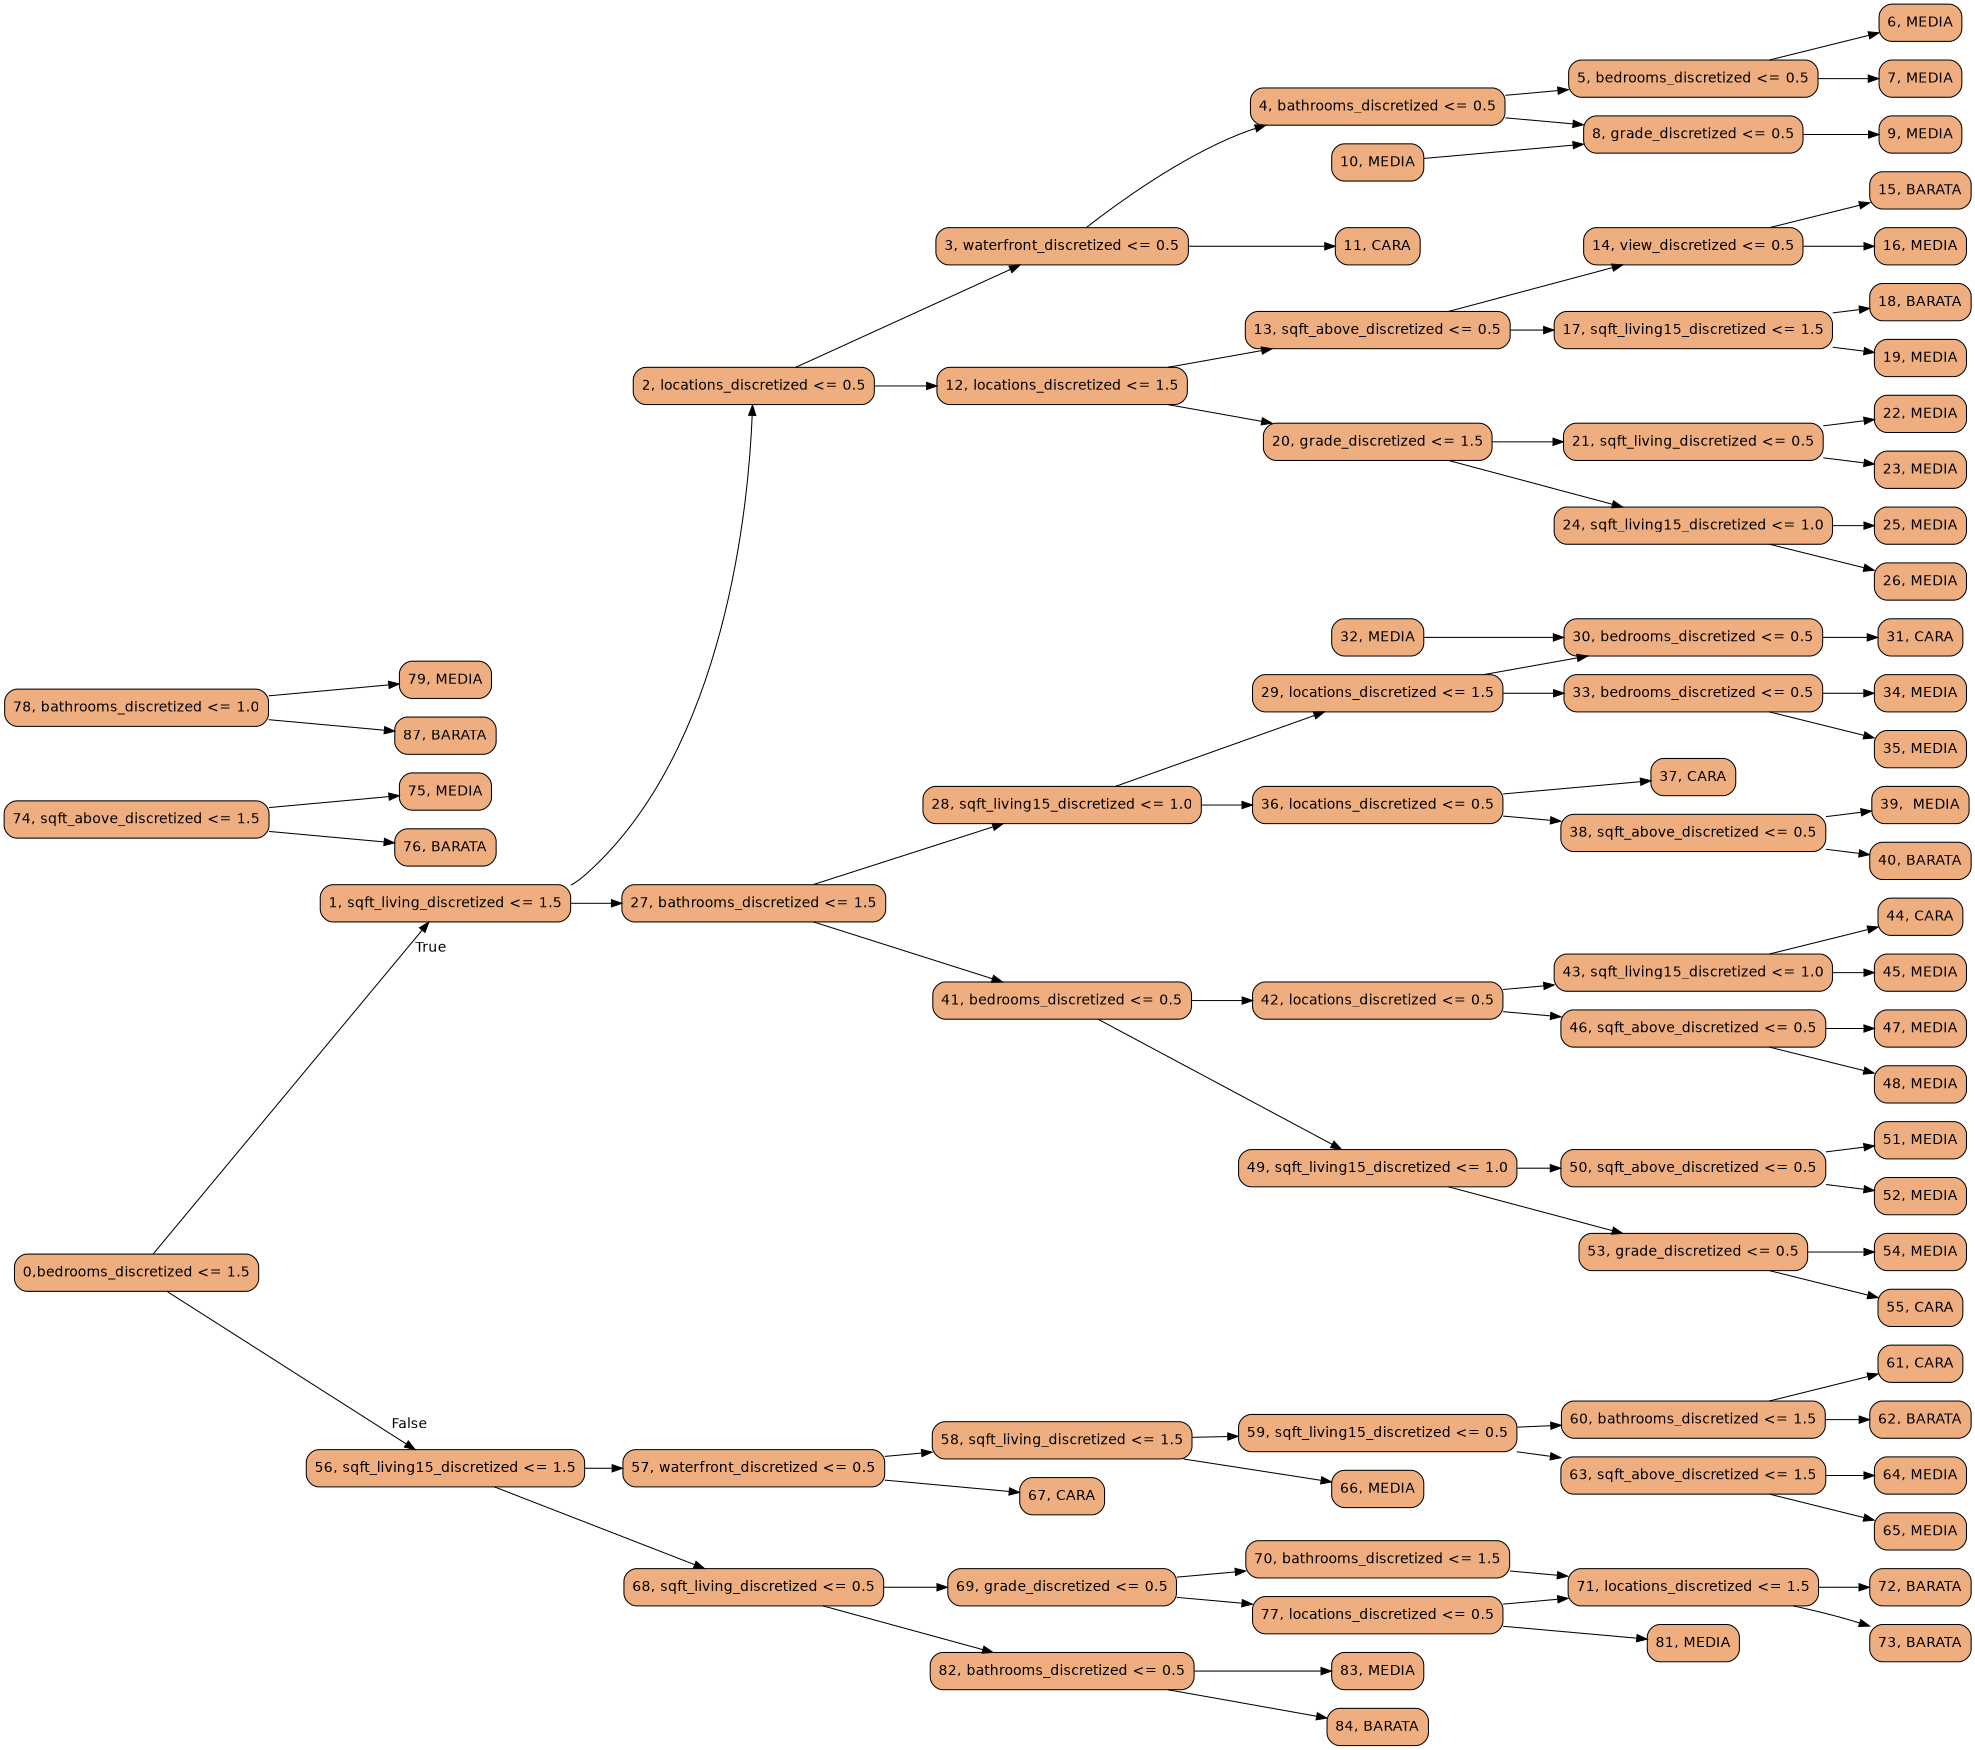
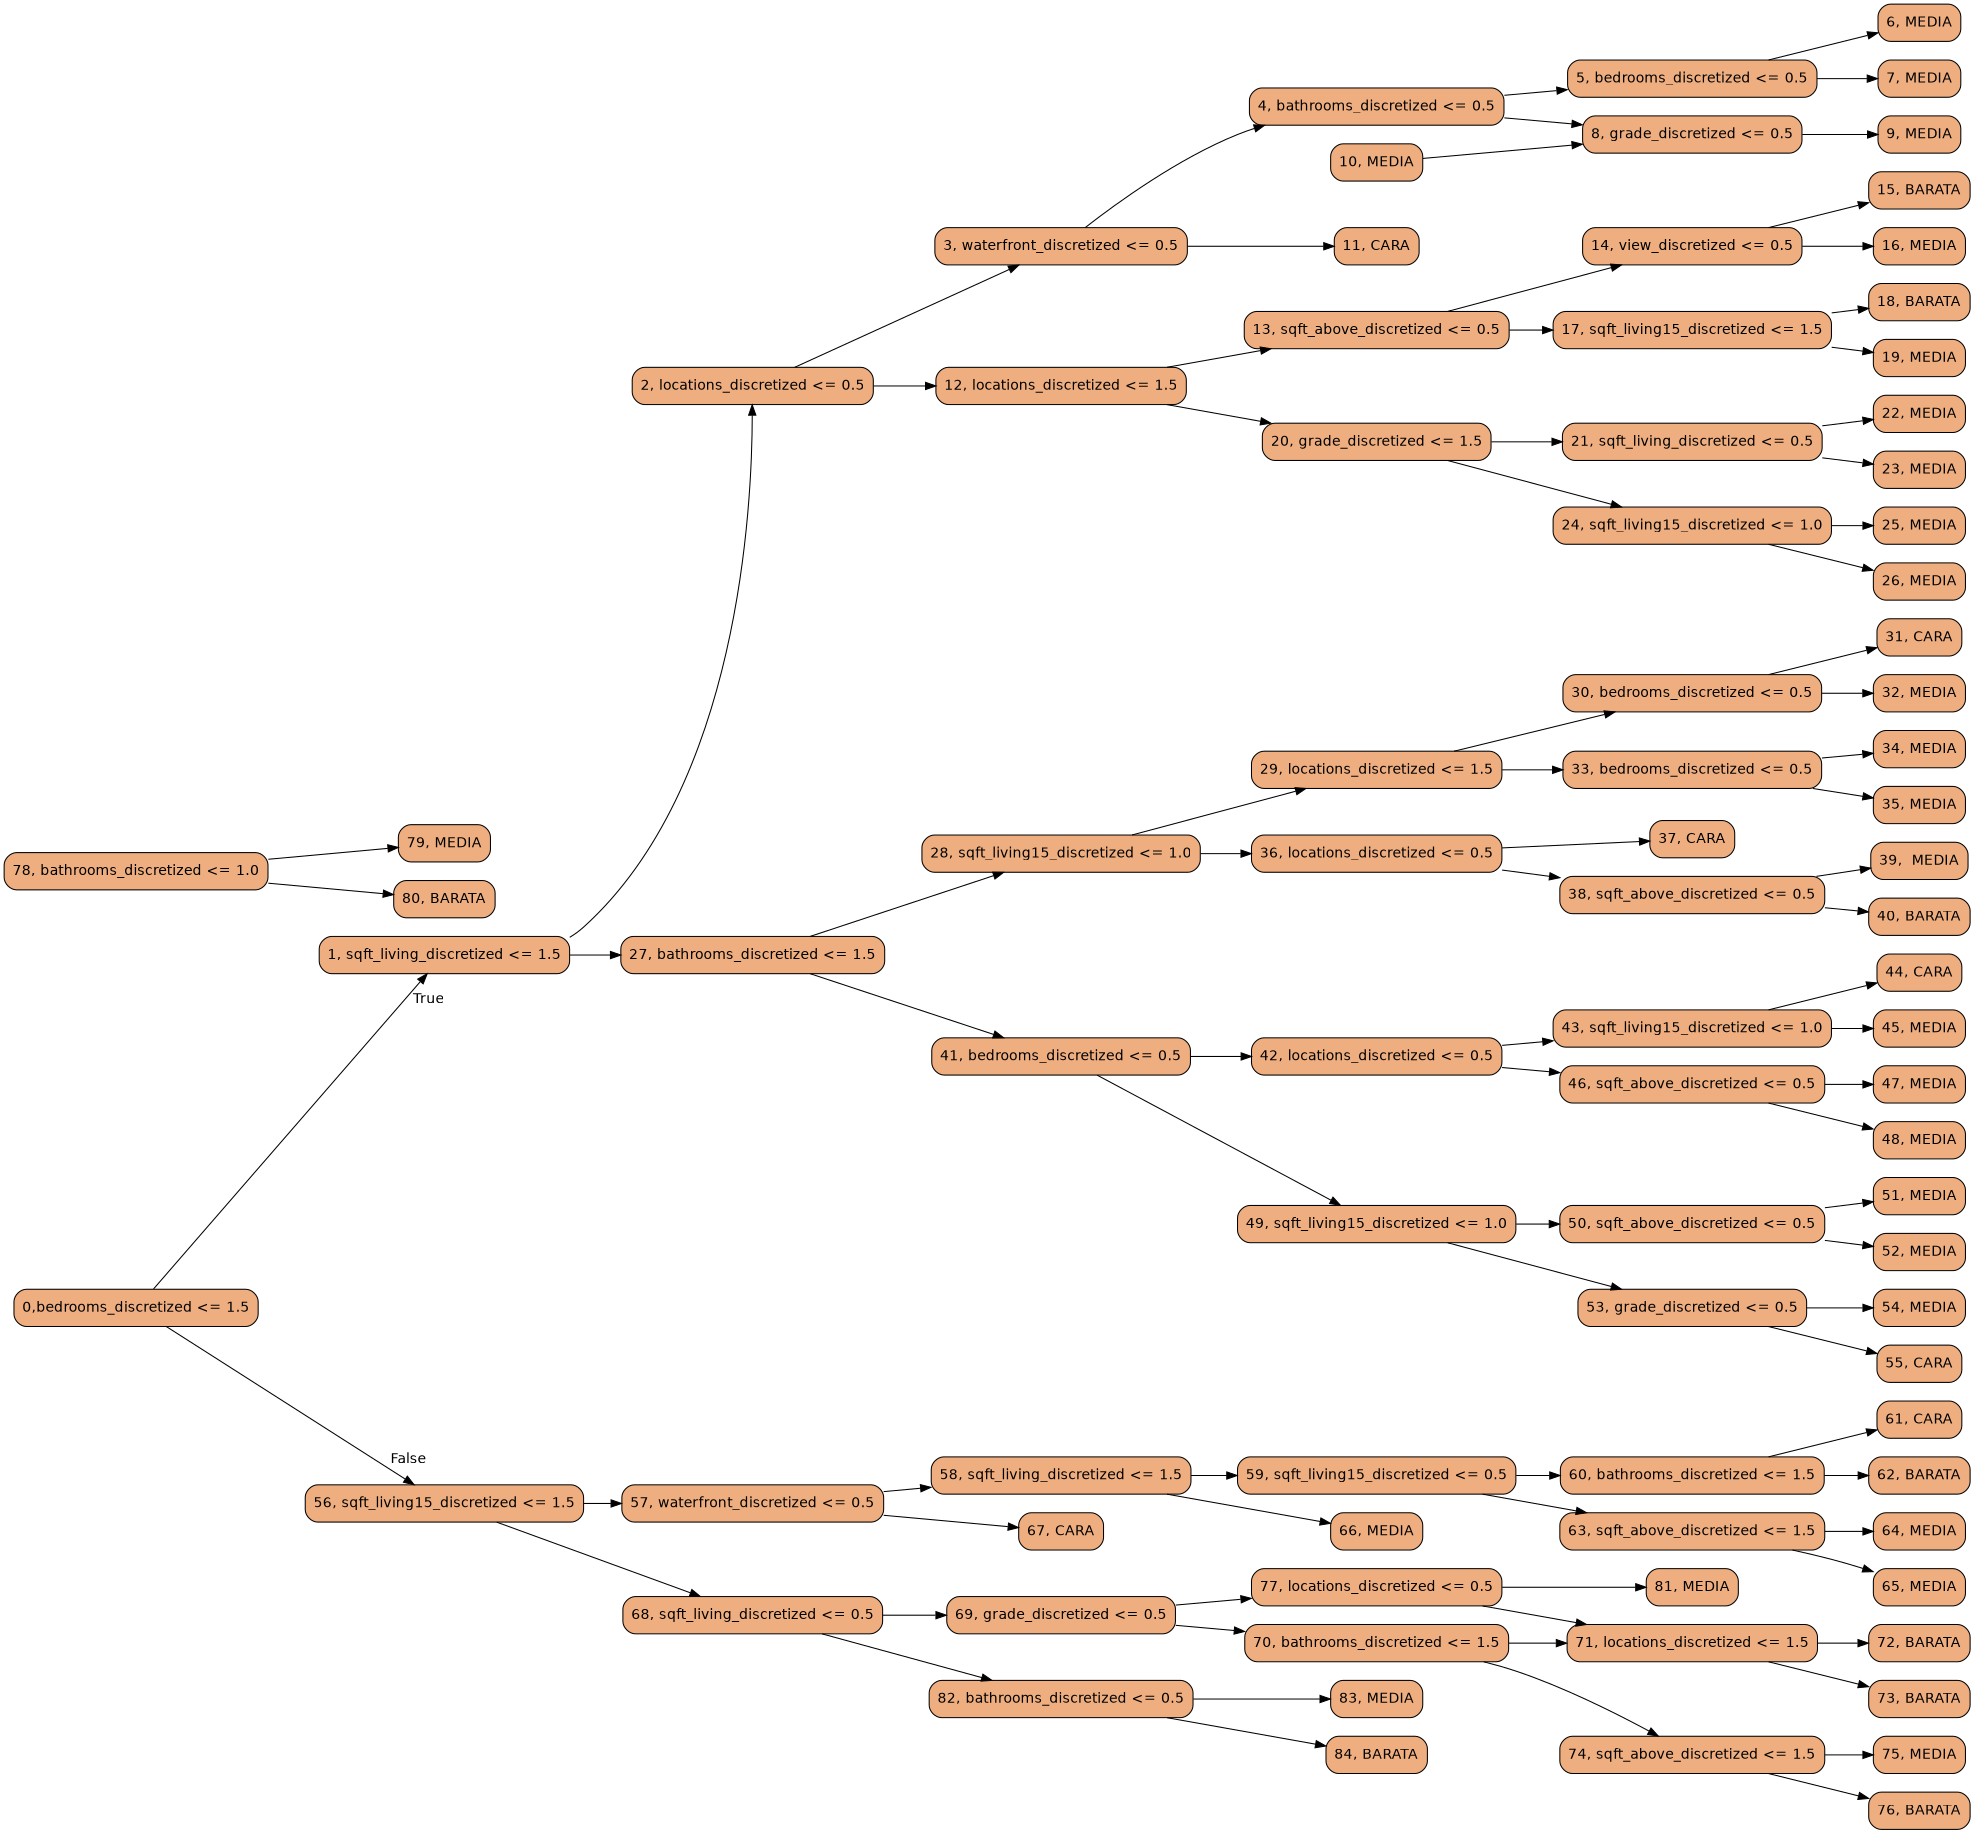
edge "32, MEDIA" -> "30, bedrooms_discretized <= 0.5": reversed
node "87, BARATA": label "87, BARATA" -> "80, BARATA"
edge "70, bathrooms_discretized <= 1.5" -> "74, sqft_above_discretized <= 1.5": added
